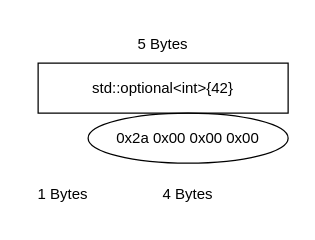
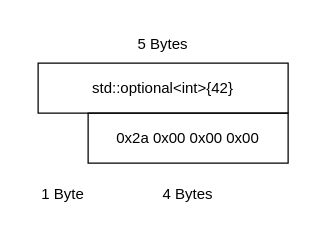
node "0x2a 0x00 0x00 0x00": shape ellipse -> rectangle
node "1 Bytes": label "1 Bytes" -> "1 Byte"
